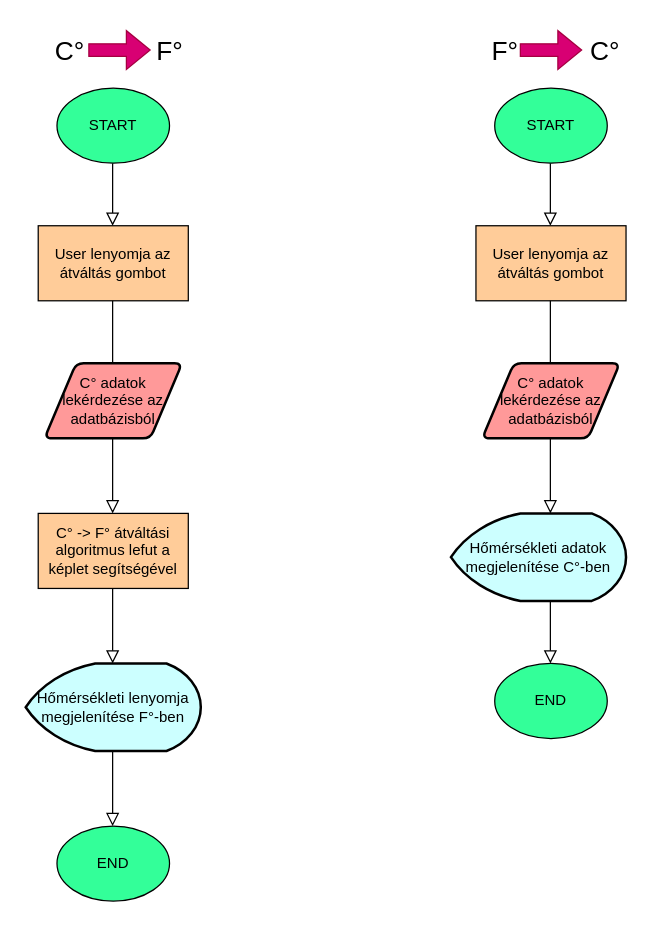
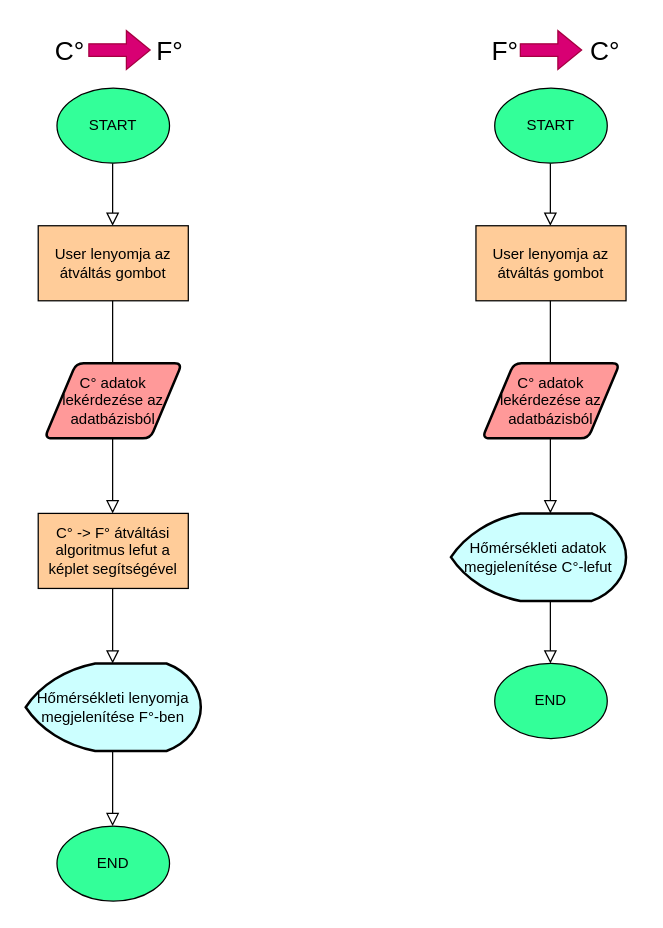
node "Hőmérsékleti adatok megjelenítése C°-ben": label "Hőmérsékleti adatok megjelenítése C°-ben" -> "Hőmérsékleti adatok megjelenítése C°-lefut"
